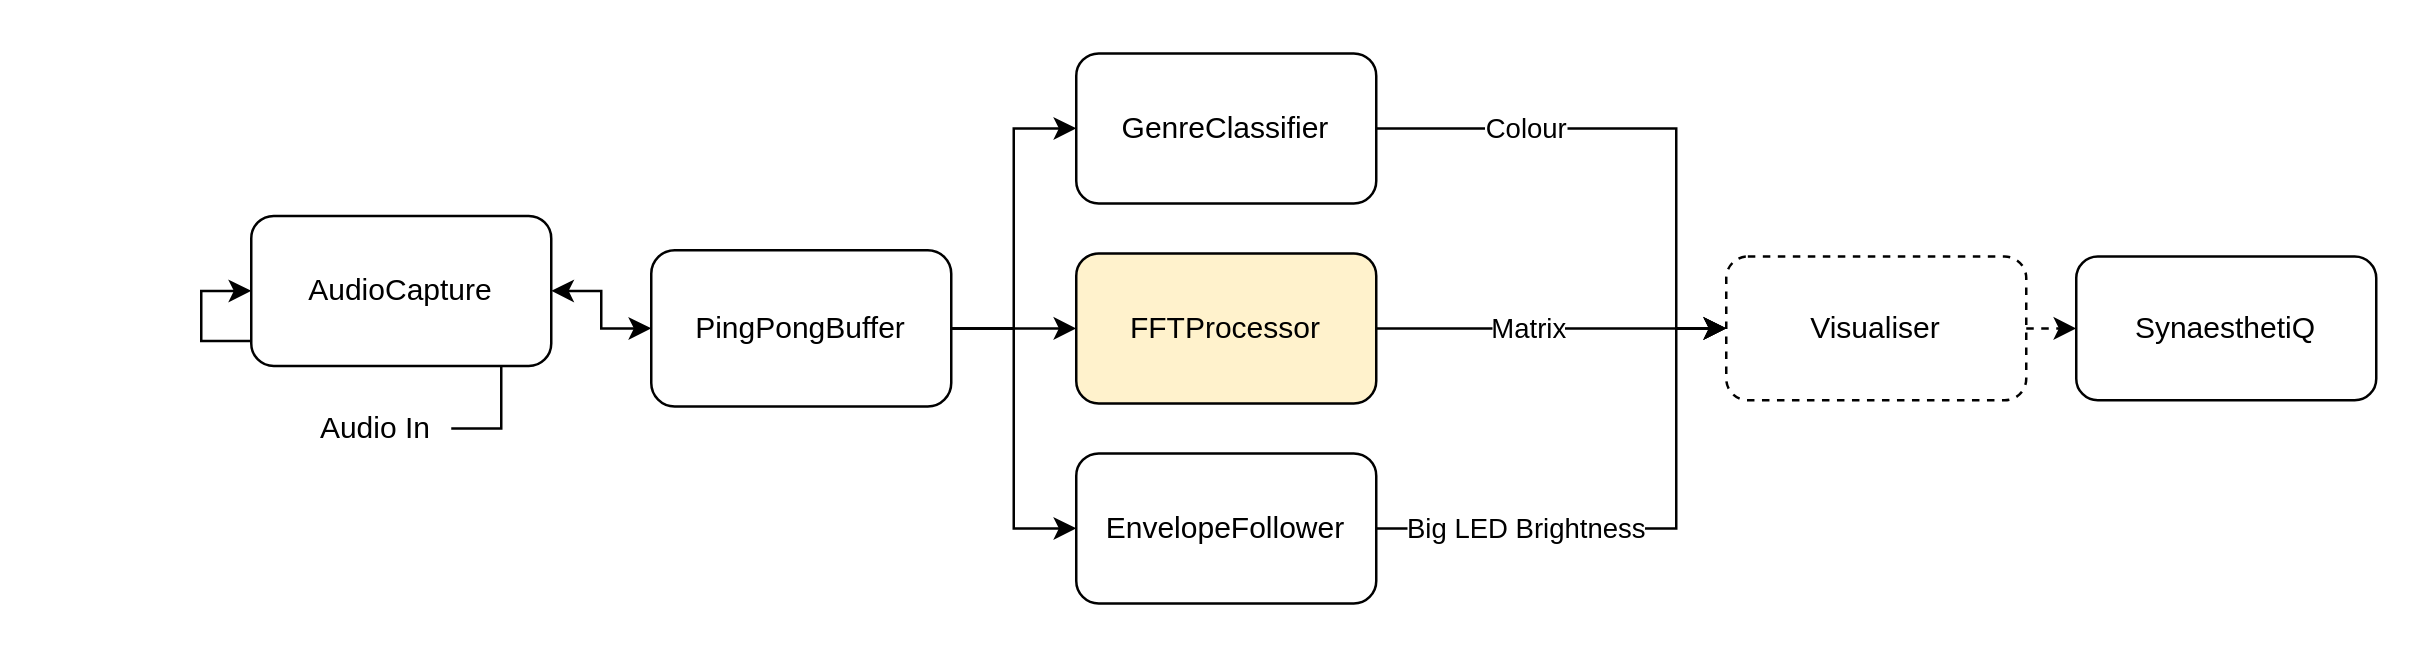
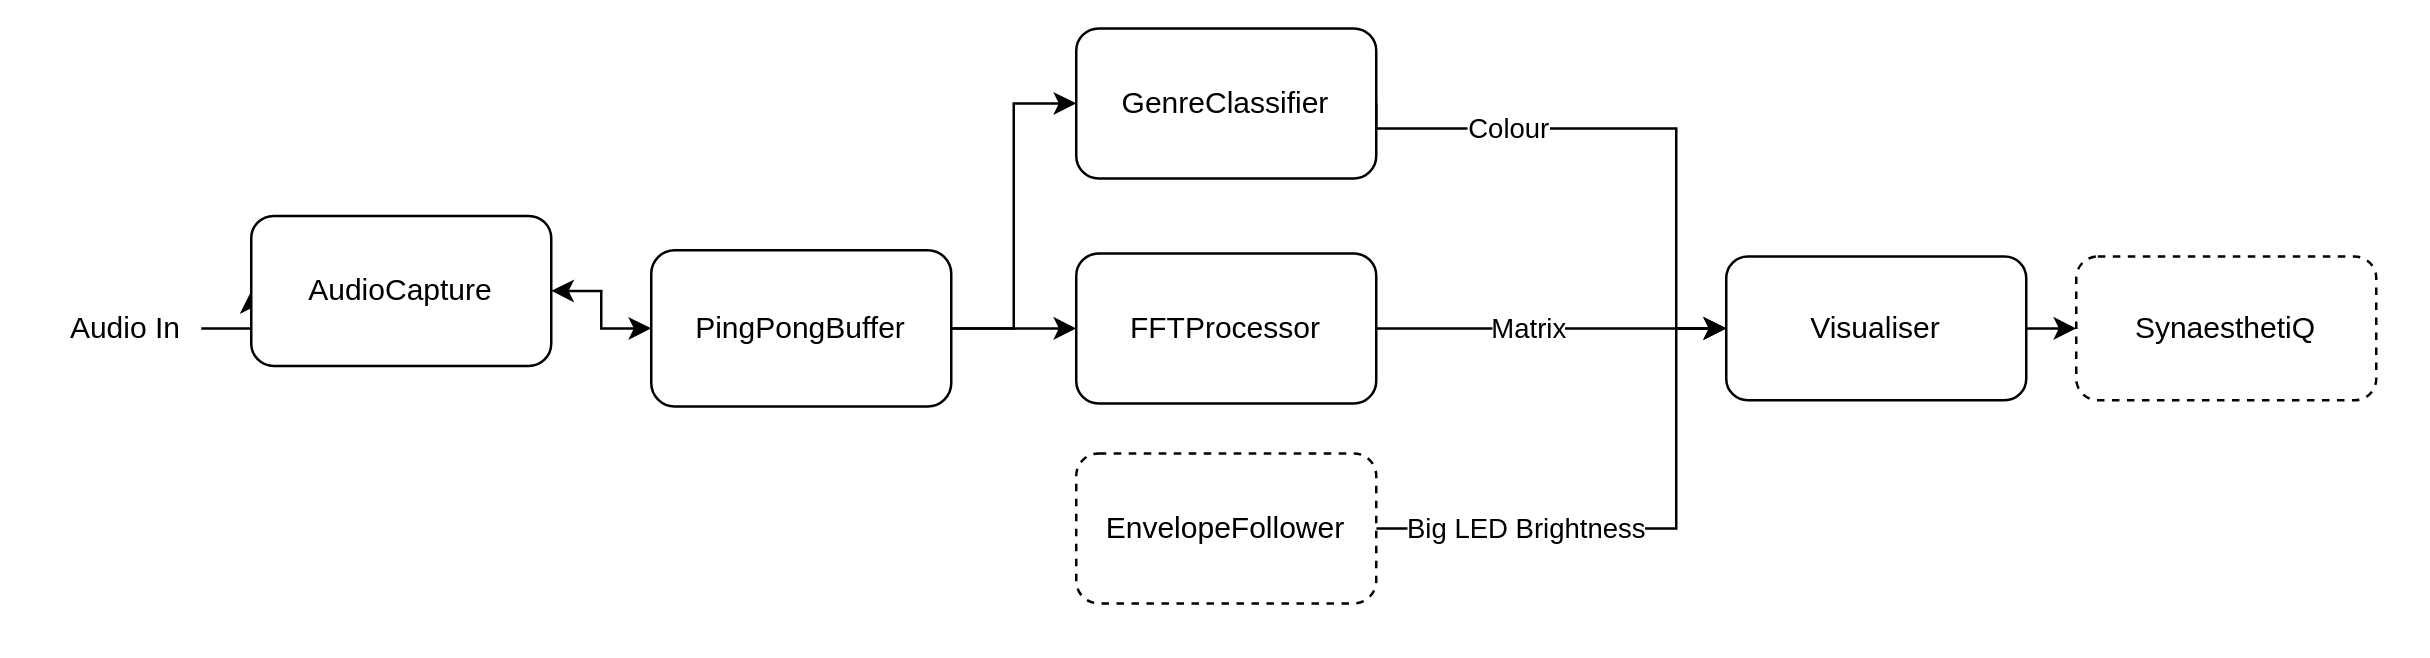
node "GenreClassifier": moved (1226, 128) -> (1226, 103)
node "FFTProcessor": fillcolor #fff2cc -> #ffffff
node "Visualiser": style dashed -> solid
edge "Visualiser" -> "SynaesthetiQ": style dashed -> solid
node "SynaesthetiQ": style solid -> dashed
node "Audio In": moved (376, 428) -> (126, 328)
edge "PingPongBuffer" -> "EnvelopeFollower": removed
node "EnvelopeFollower": style solid -> dashed
